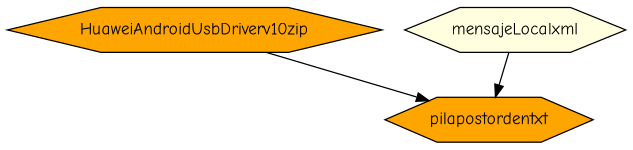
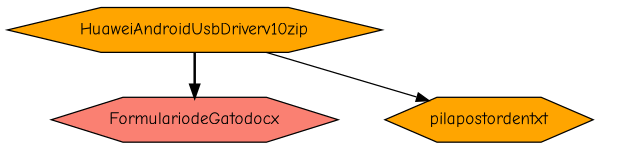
node "mensajeLocalxml": removed
node "FormulariodeGatodocx": added
